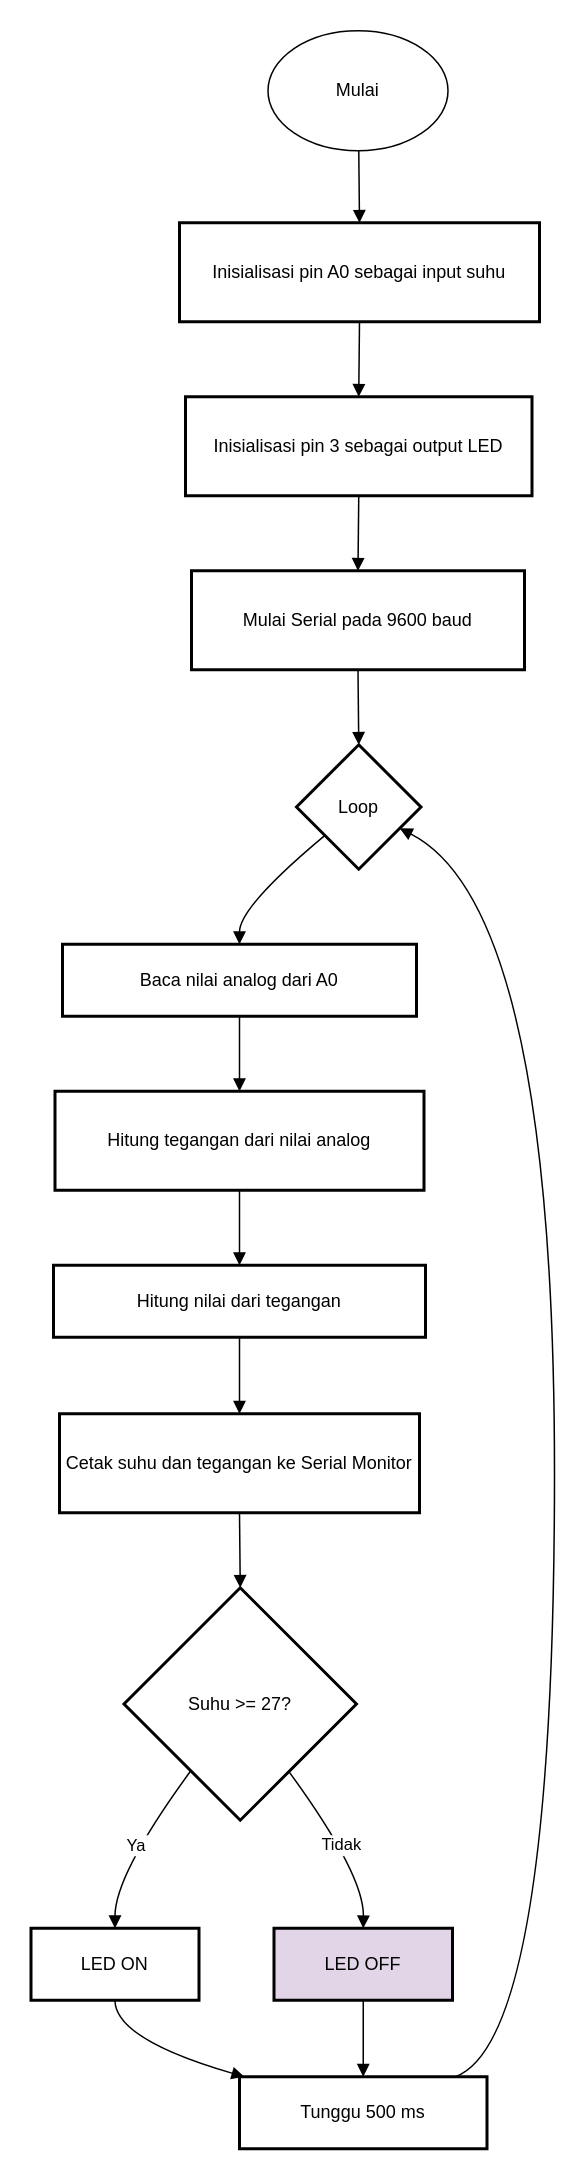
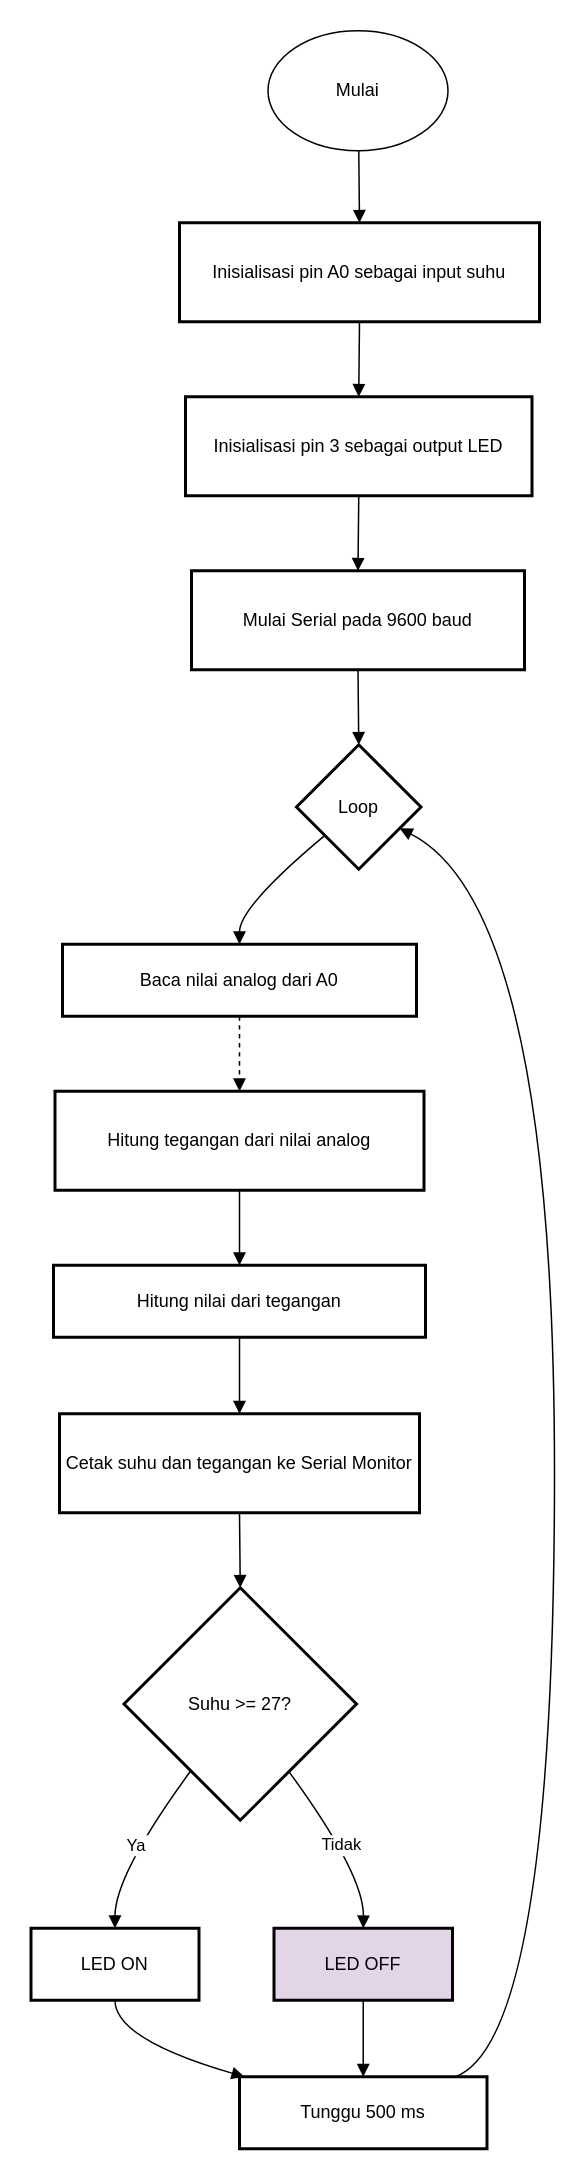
edge "Baca nilai analog dari A0" -> "Hitung tegangan dari nilai analog": style solid -> dashed
